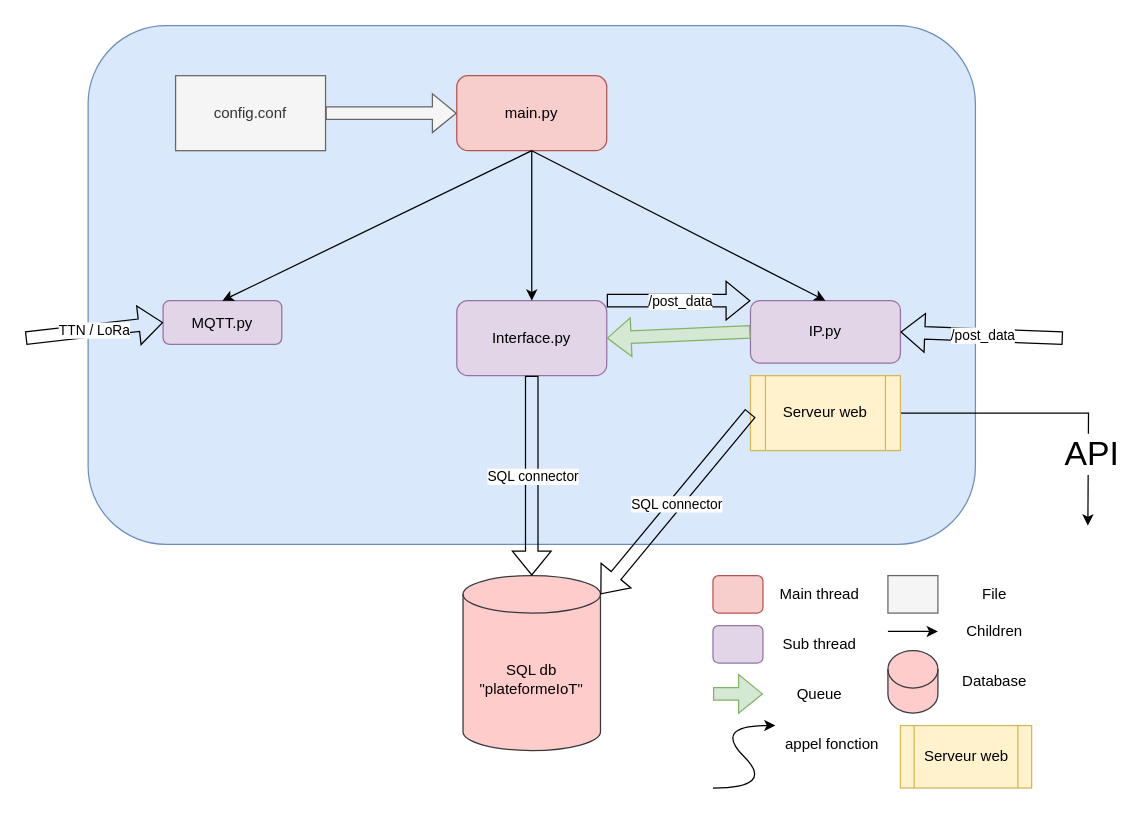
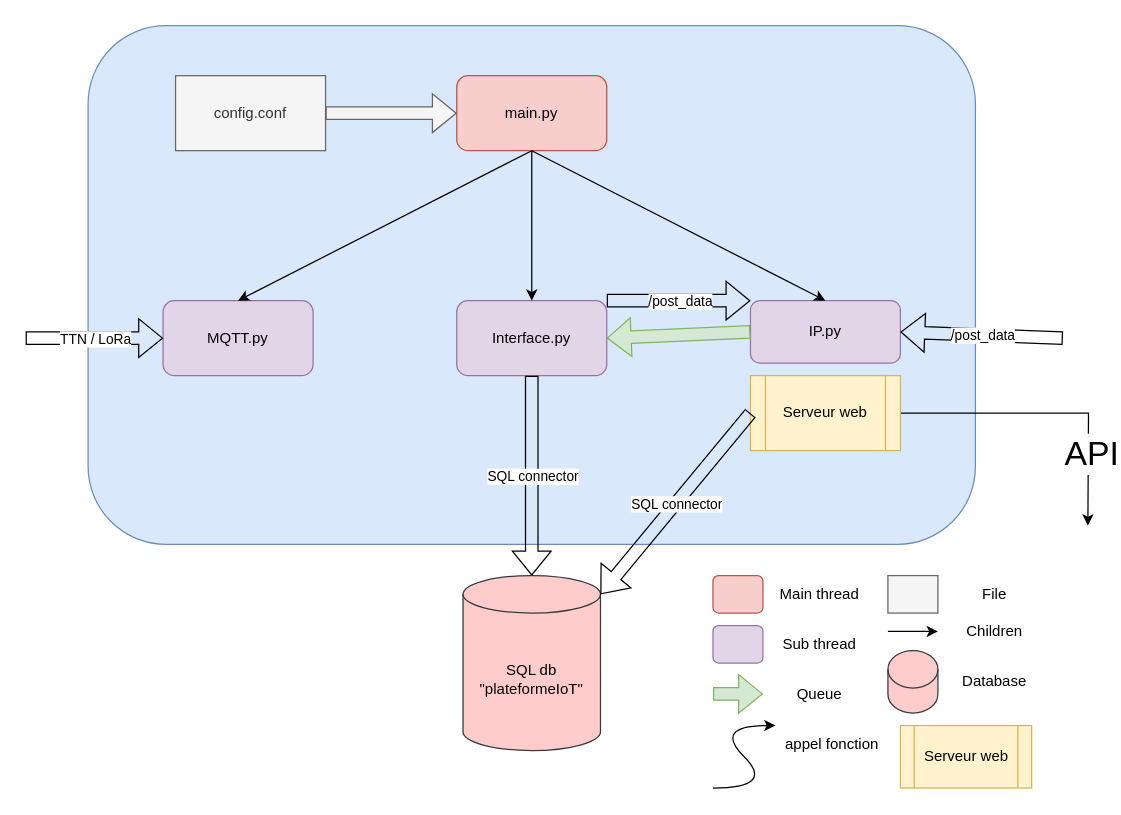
node "MQTT.py": size 119x44 -> 150x75
